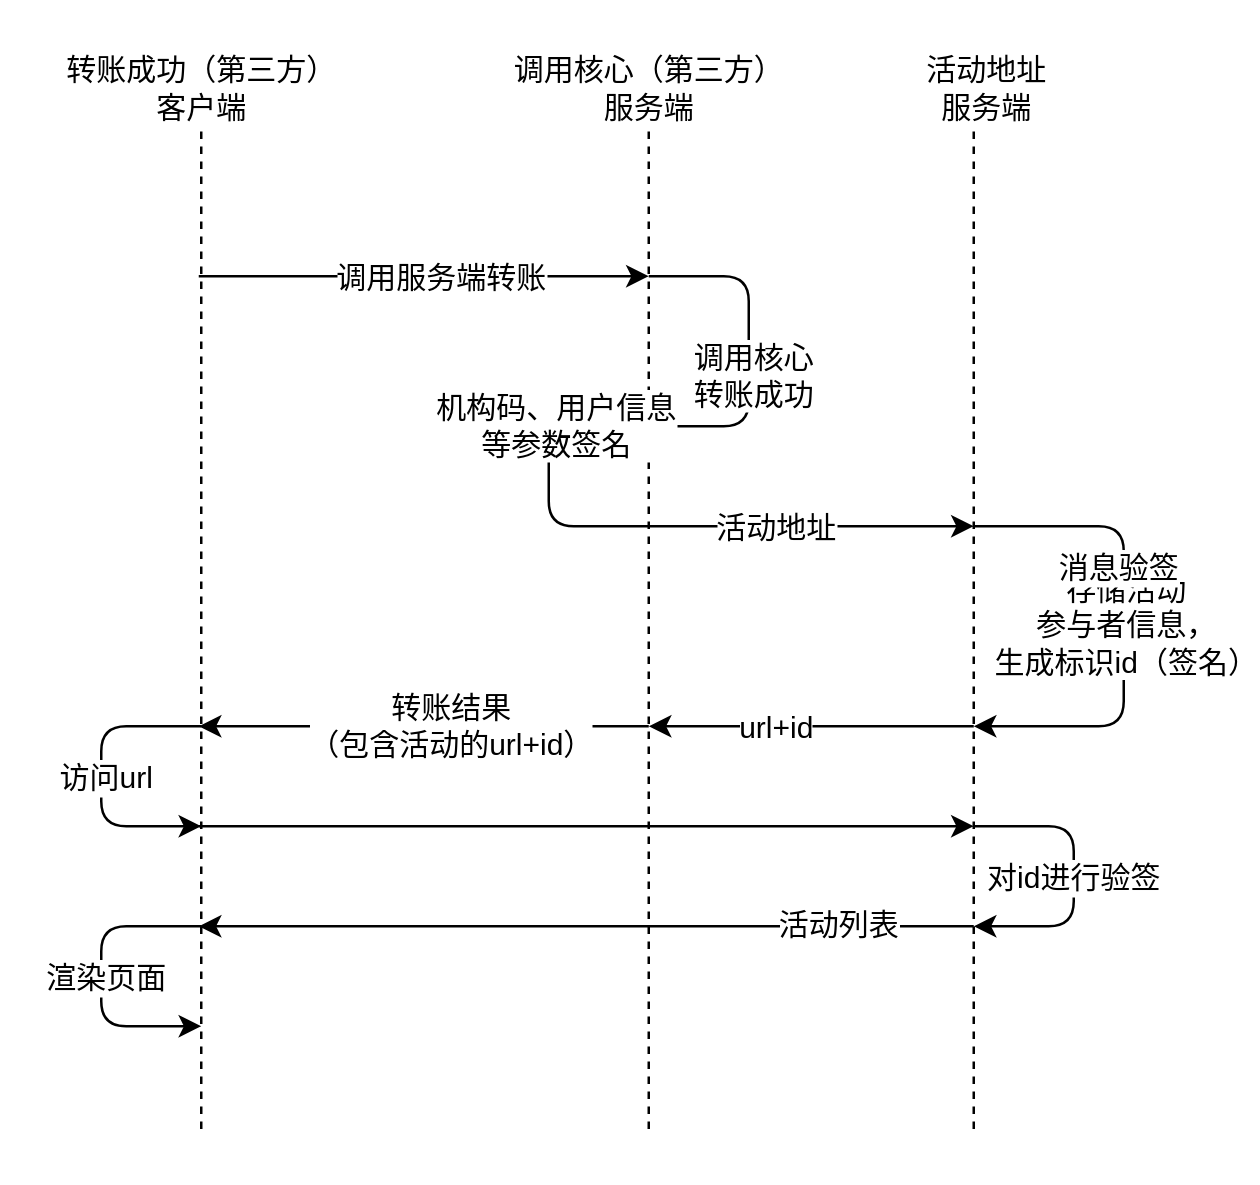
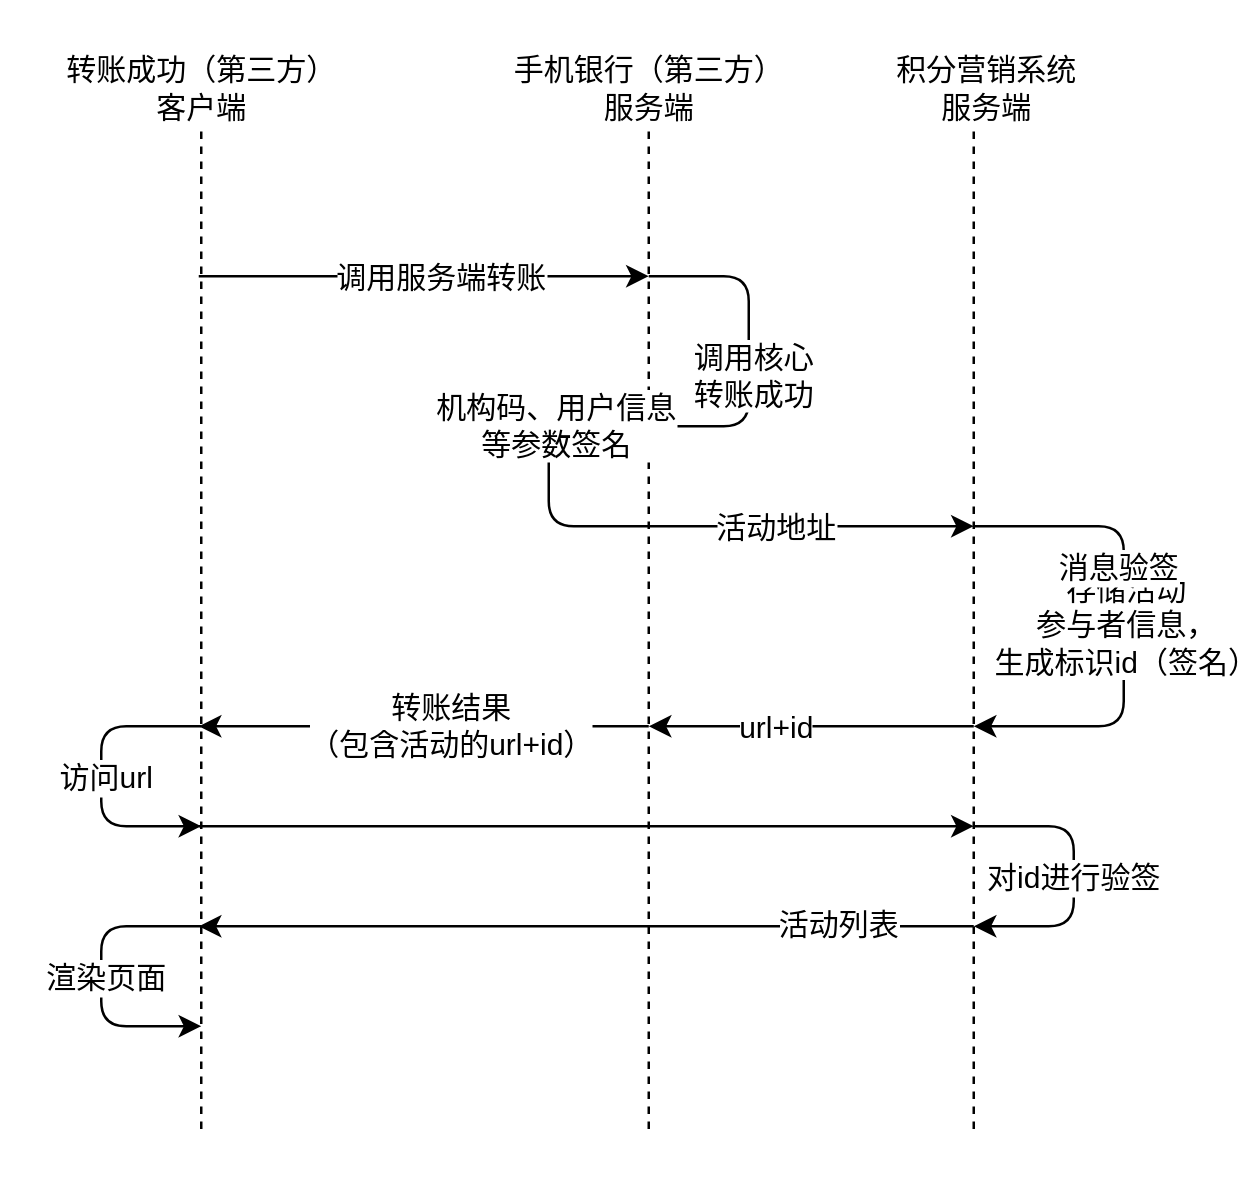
node "调用核心（第三方） 服务端": label "调用核心（第三方） 服务端" -> "手机银行（第三方） 服务端"
node "活动地址 服务端": label "活动地址 服务端" -> "积分营销系统 服务端"
